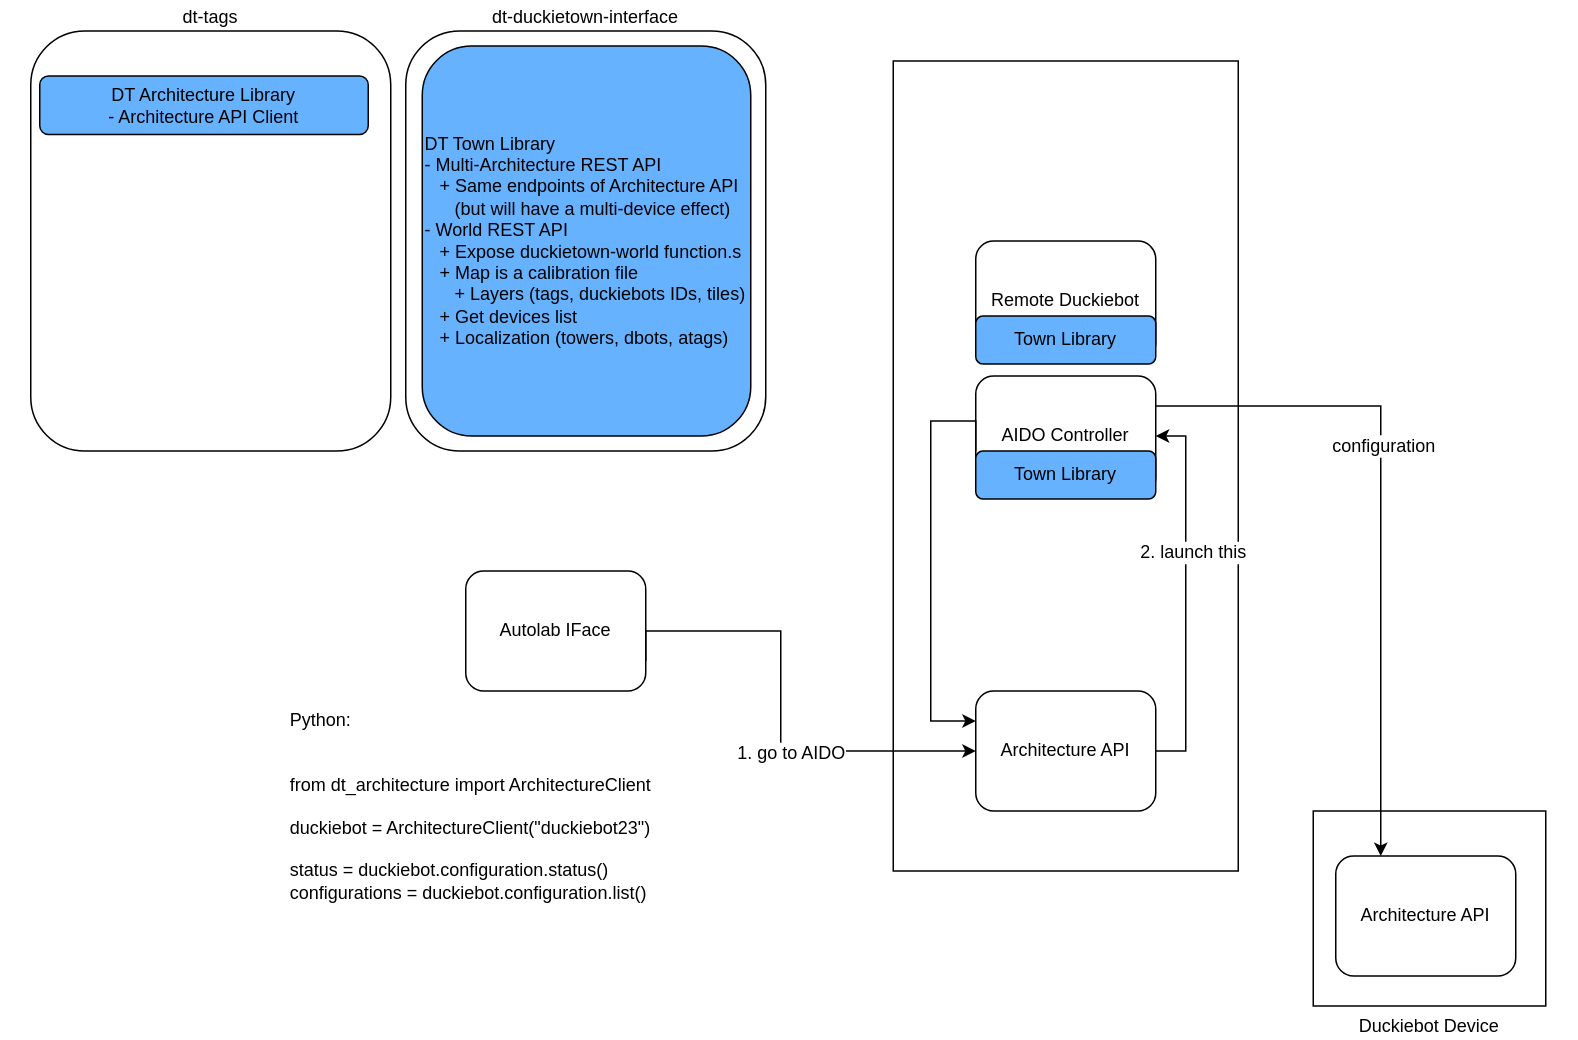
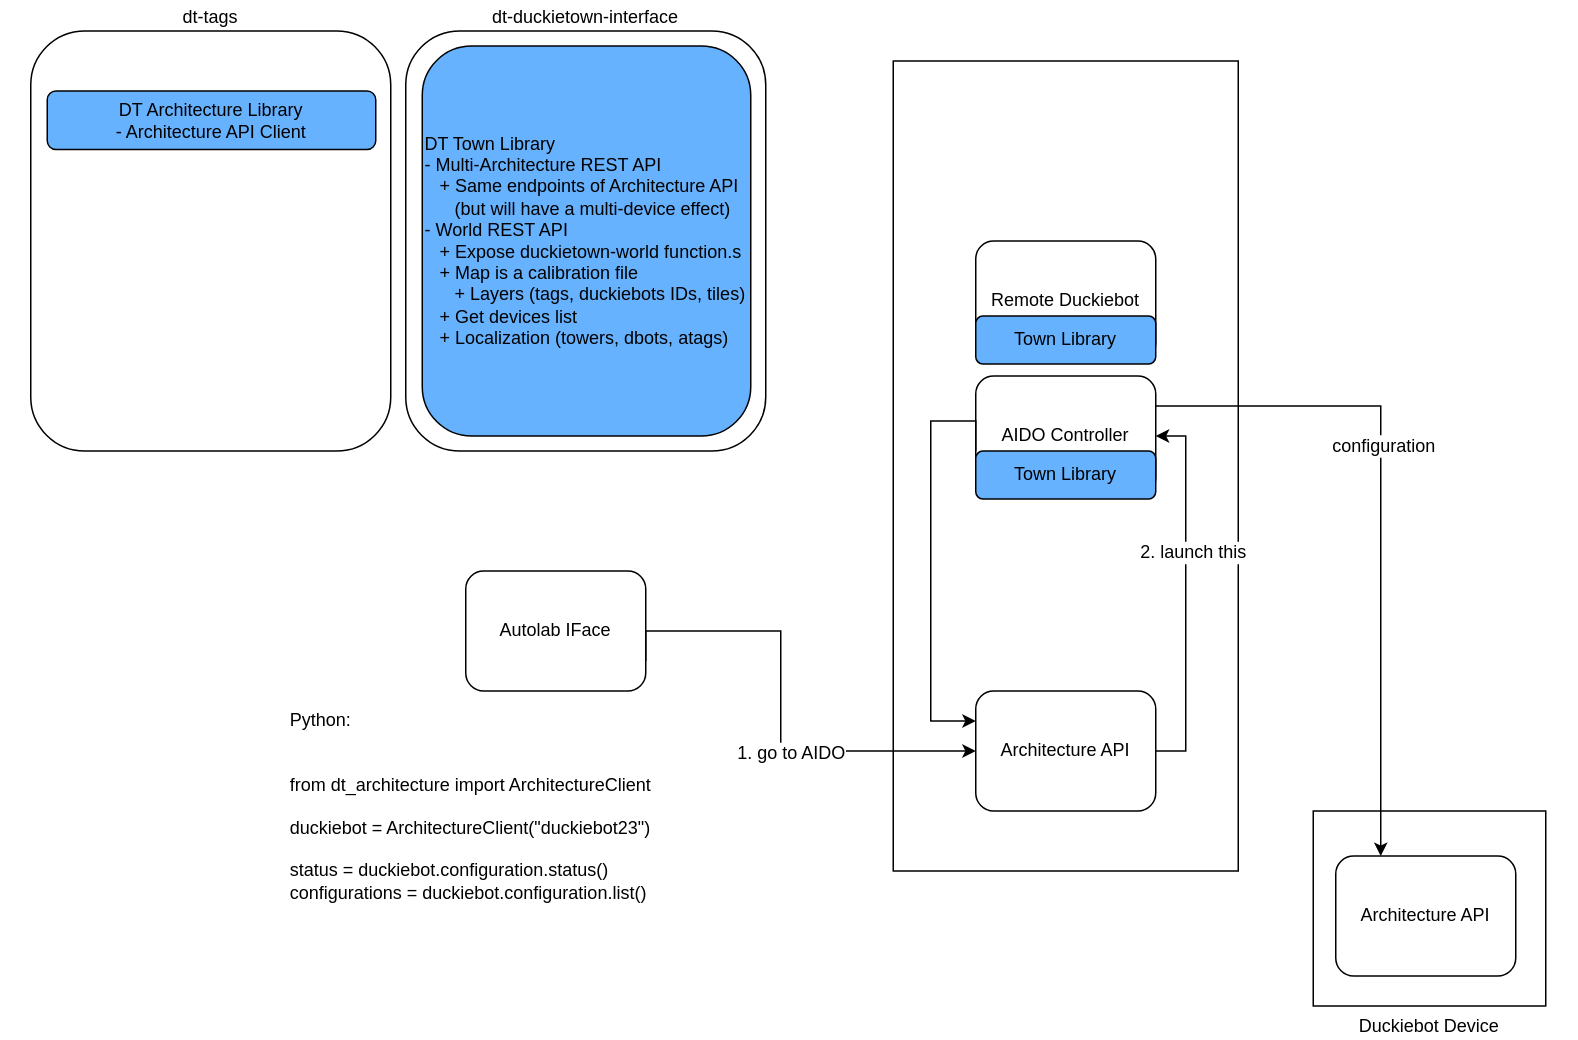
node "DT Architecture Library - Architecture API Client": moved (204, 105) -> (212, 120)
